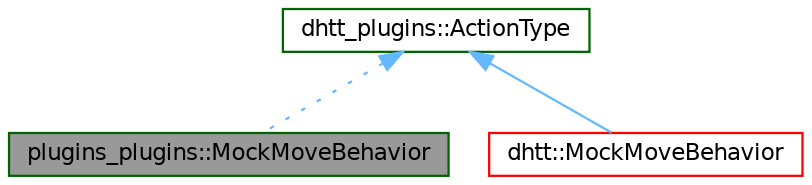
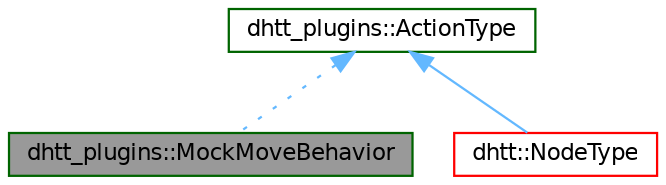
node "plugins_plugins::MockMoveBehavior": label "plugins_plugins::MockMoveBehavior" -> "dhtt_plugins::MockMoveBehavior"
node "dhtt::MockMoveBehavior": label "dhtt::MockMoveBehavior" -> "dhtt::NodeType"
